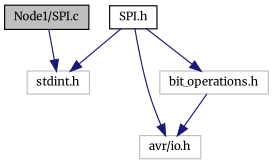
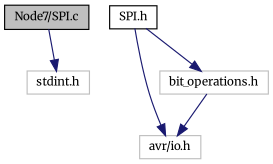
node "Node1/SPI.c": label "Node1/SPI.c" -> "Node7/SPI.c"
edge "SPI.h" -> "stdint.h": removed
